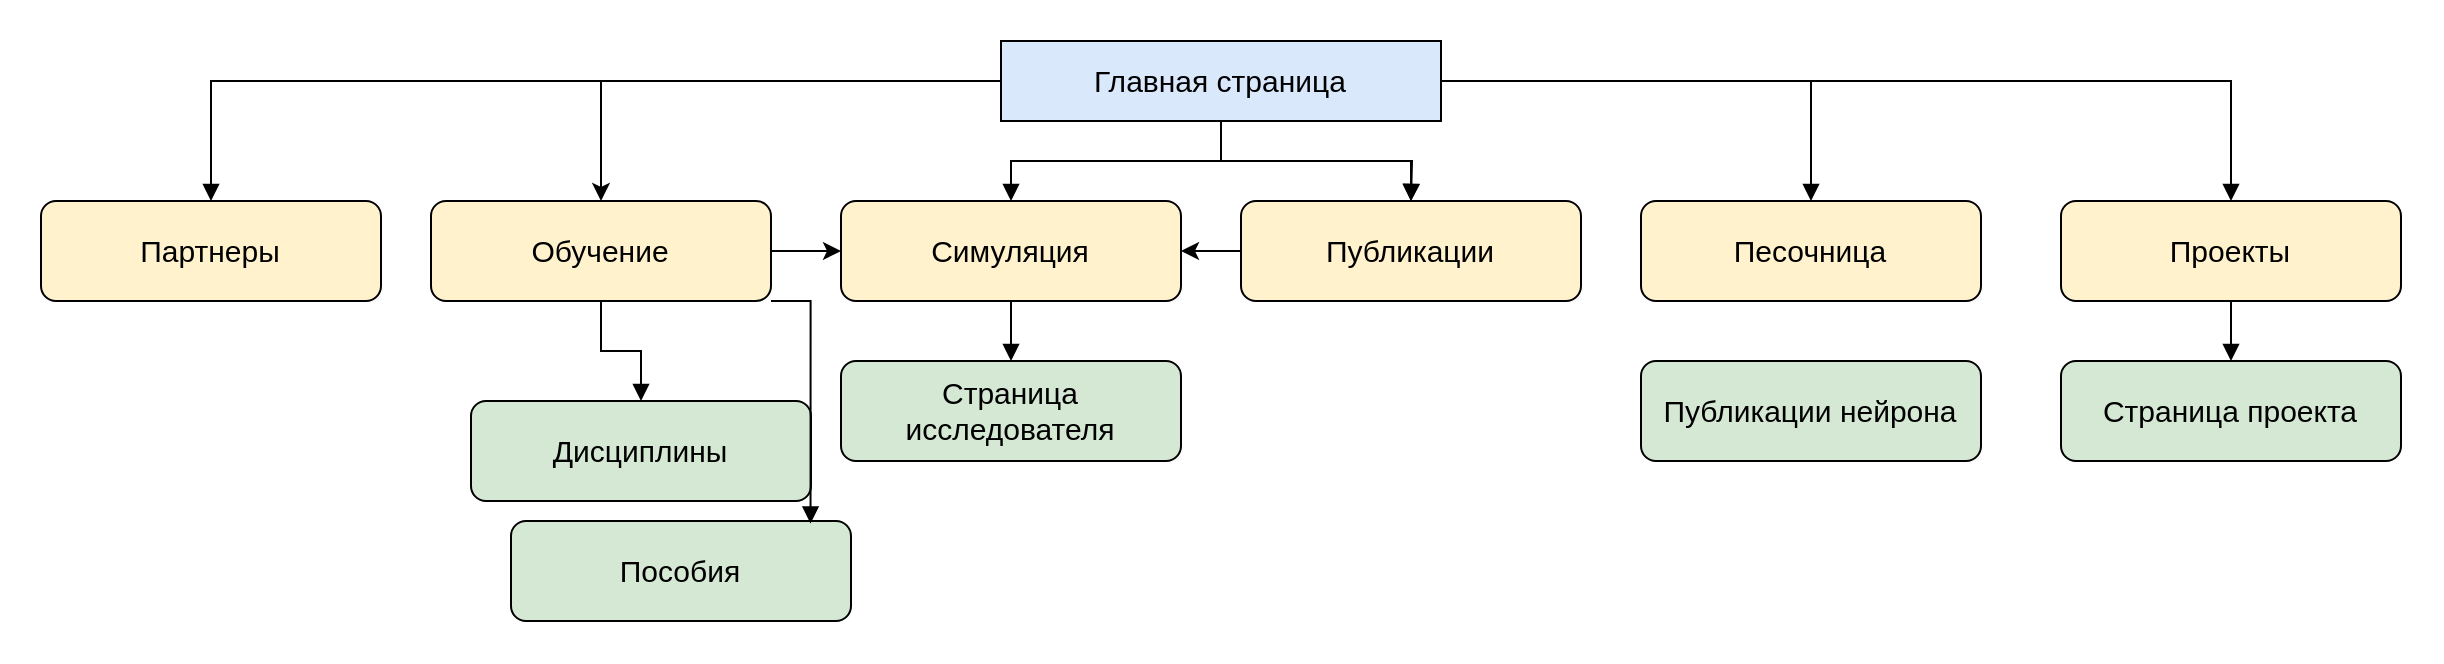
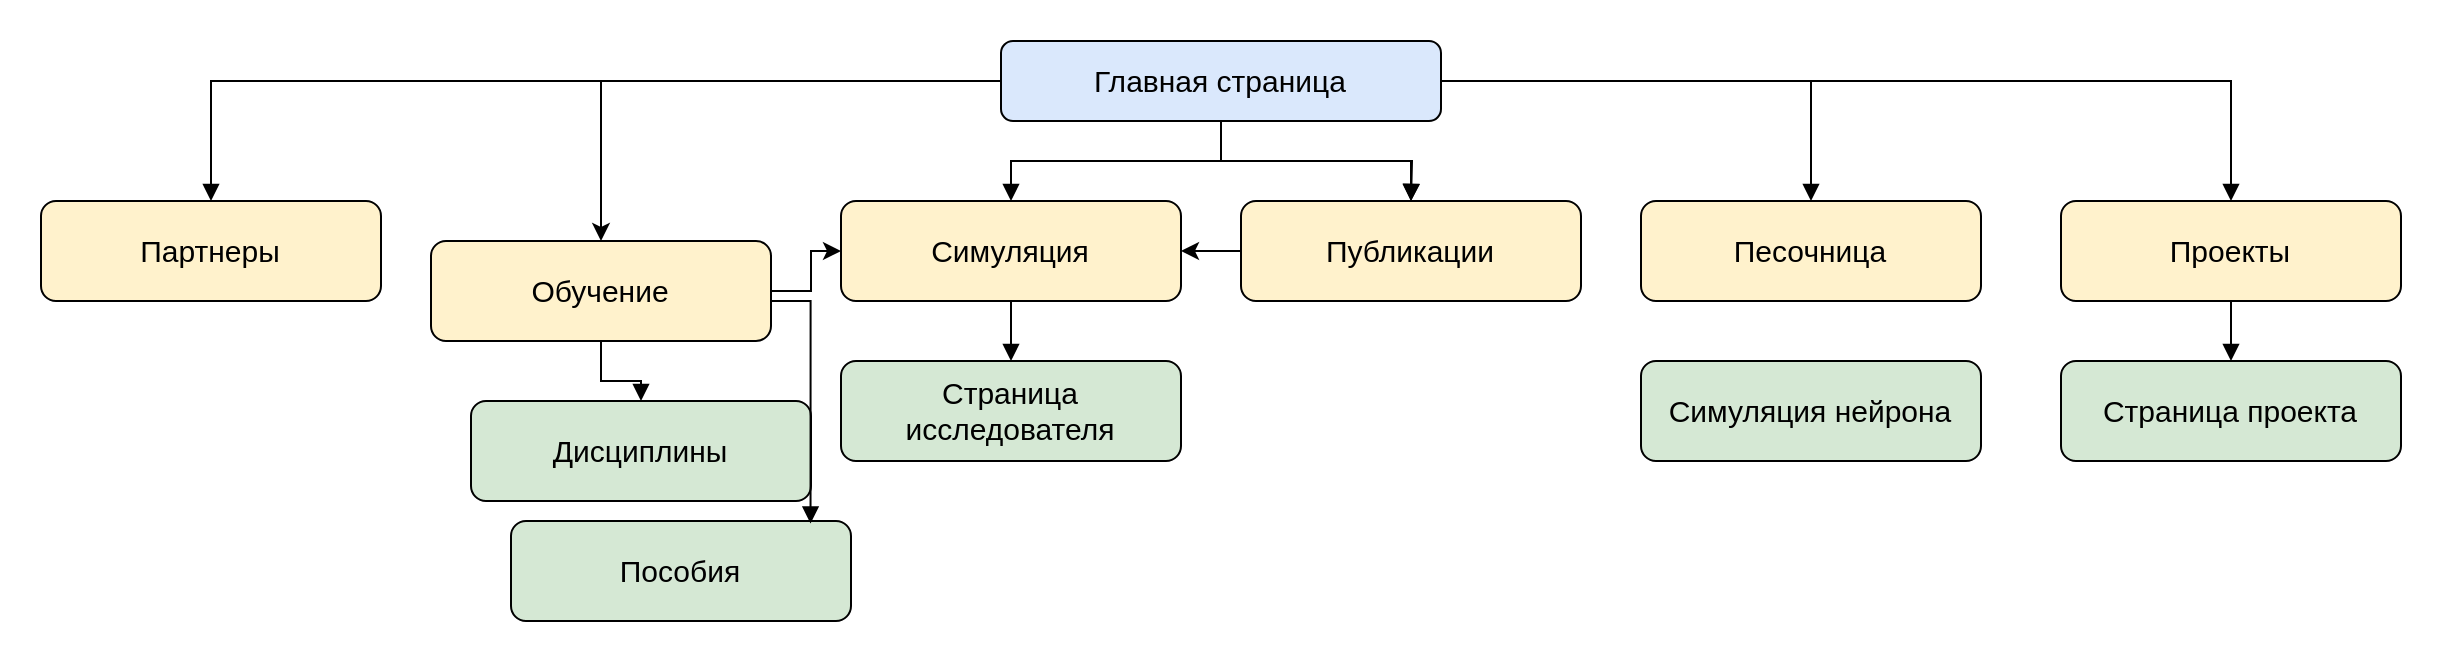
node "Главная страница": shape rectangle -> rounded rectangle
node "Обучение": moved (601, 251) -> (601, 291)
node "Публикации нейрона": label "Публикации нейрона" -> "Симуляция нейрона"
